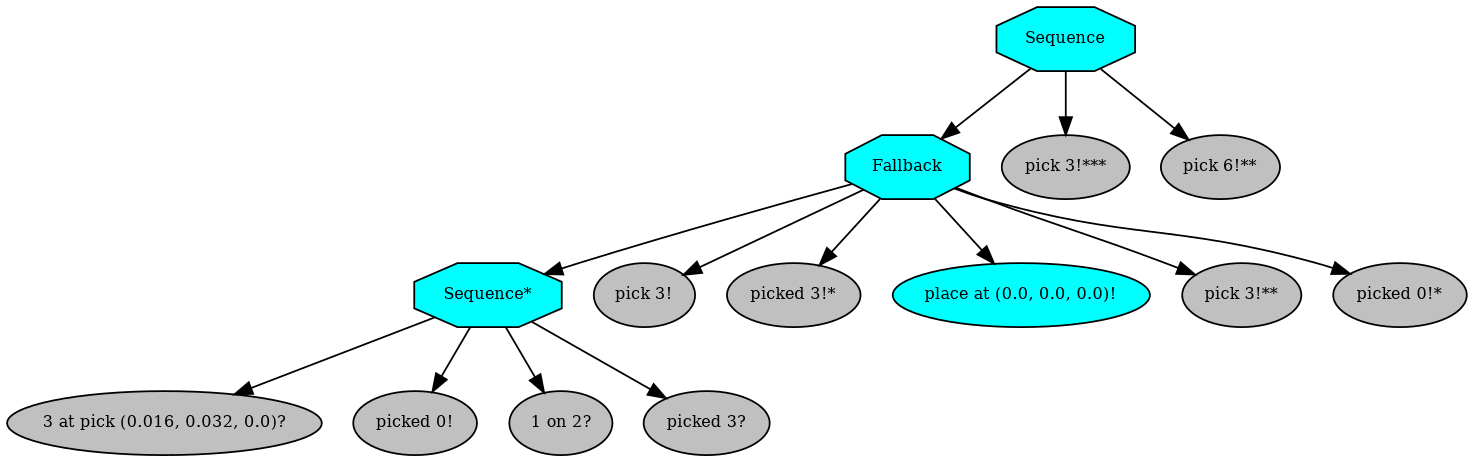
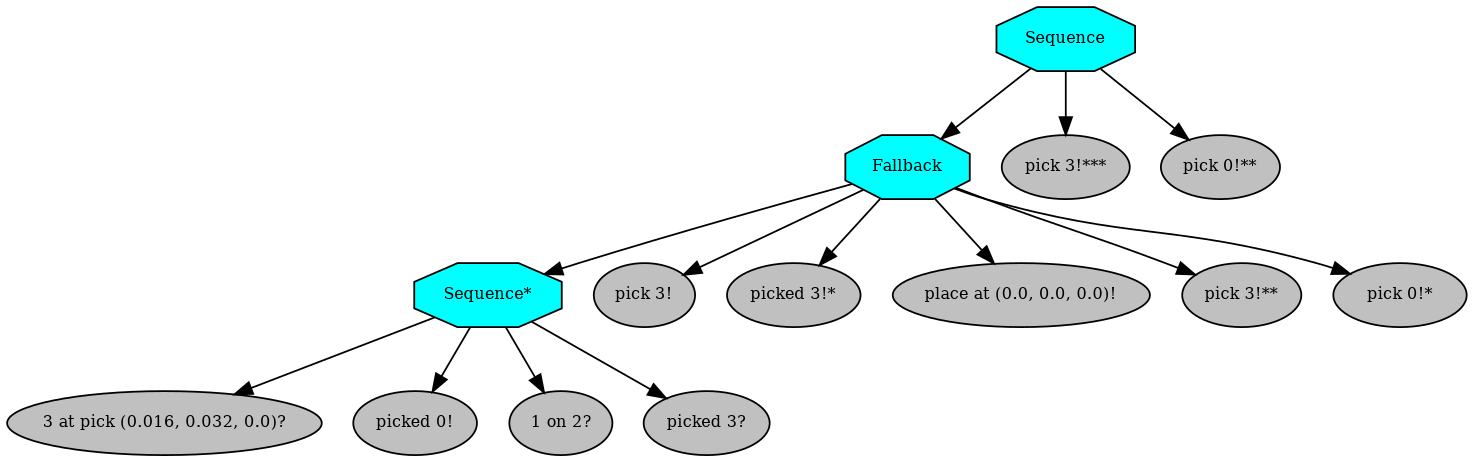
node "pick 6!**": label "pick 6!**" -> "pick 0!**"
node "place at (0.0, 0.0, 0.0)!": fillcolor cyan -> gray
node "picked 0!*": label "picked 0!*" -> "pick 0!*"
